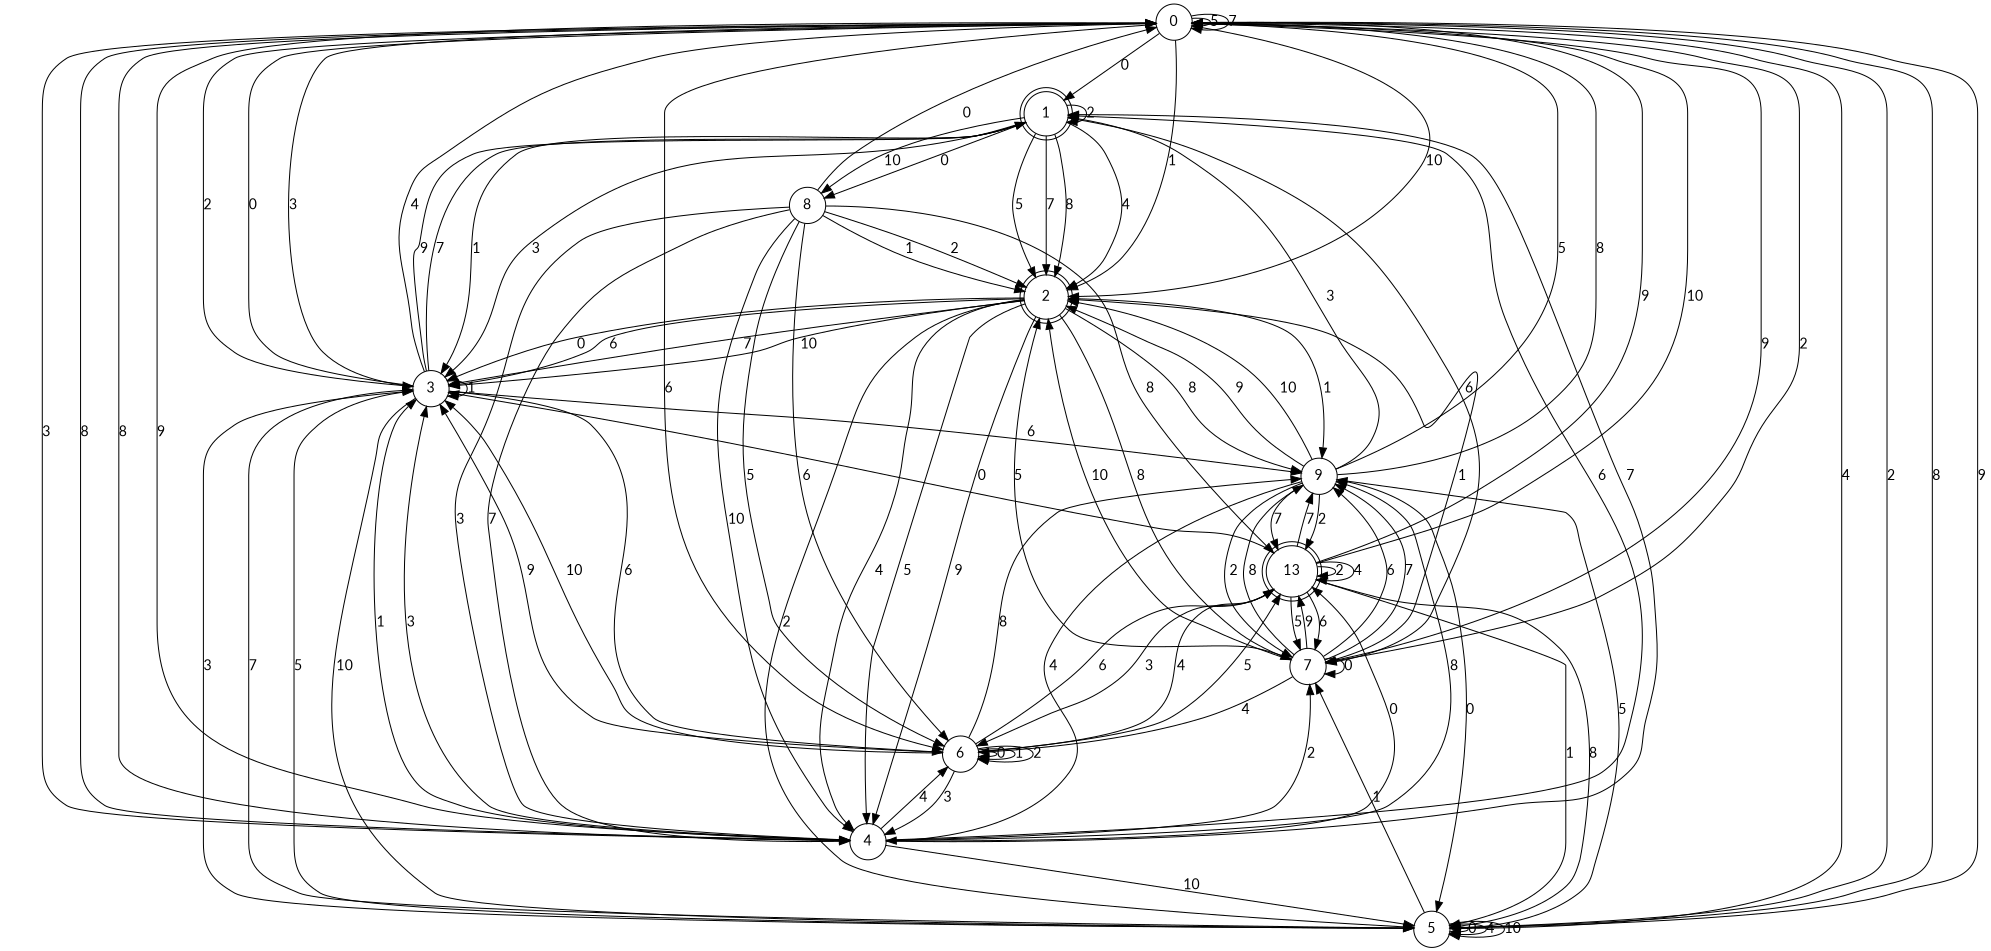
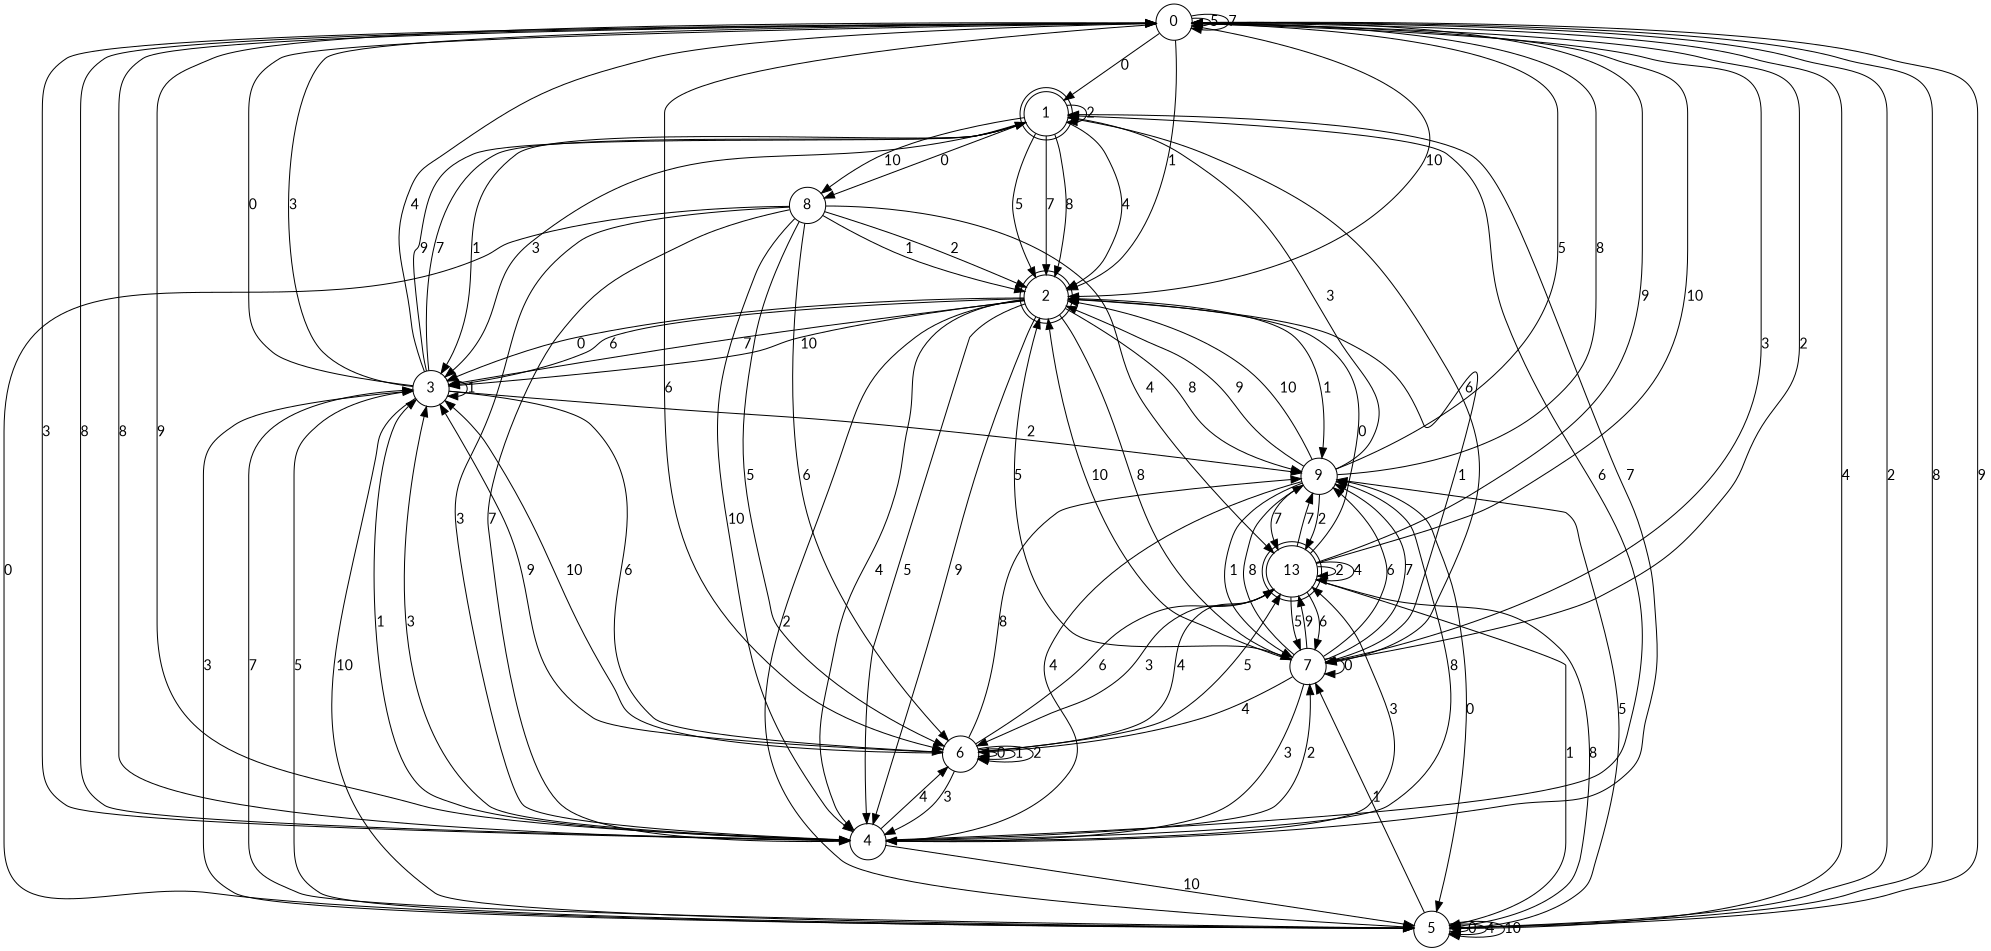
edge "0" -> "3": removed, label "2"
edge "8" -> "0": now "8" -> "5"
edge "0" -> "7": label "9" -> "3"
edge "8" -> "13": label "8" -> "4"
edge "3" -> "9": label "6" -> "2"
edge "13" -> "3": now "13" -> "2"
edge "9" -> "7": label "2" -> "1"
edge "4" -> "13": label "0" -> "3"
edge "7" -> "4": added, label "3"
